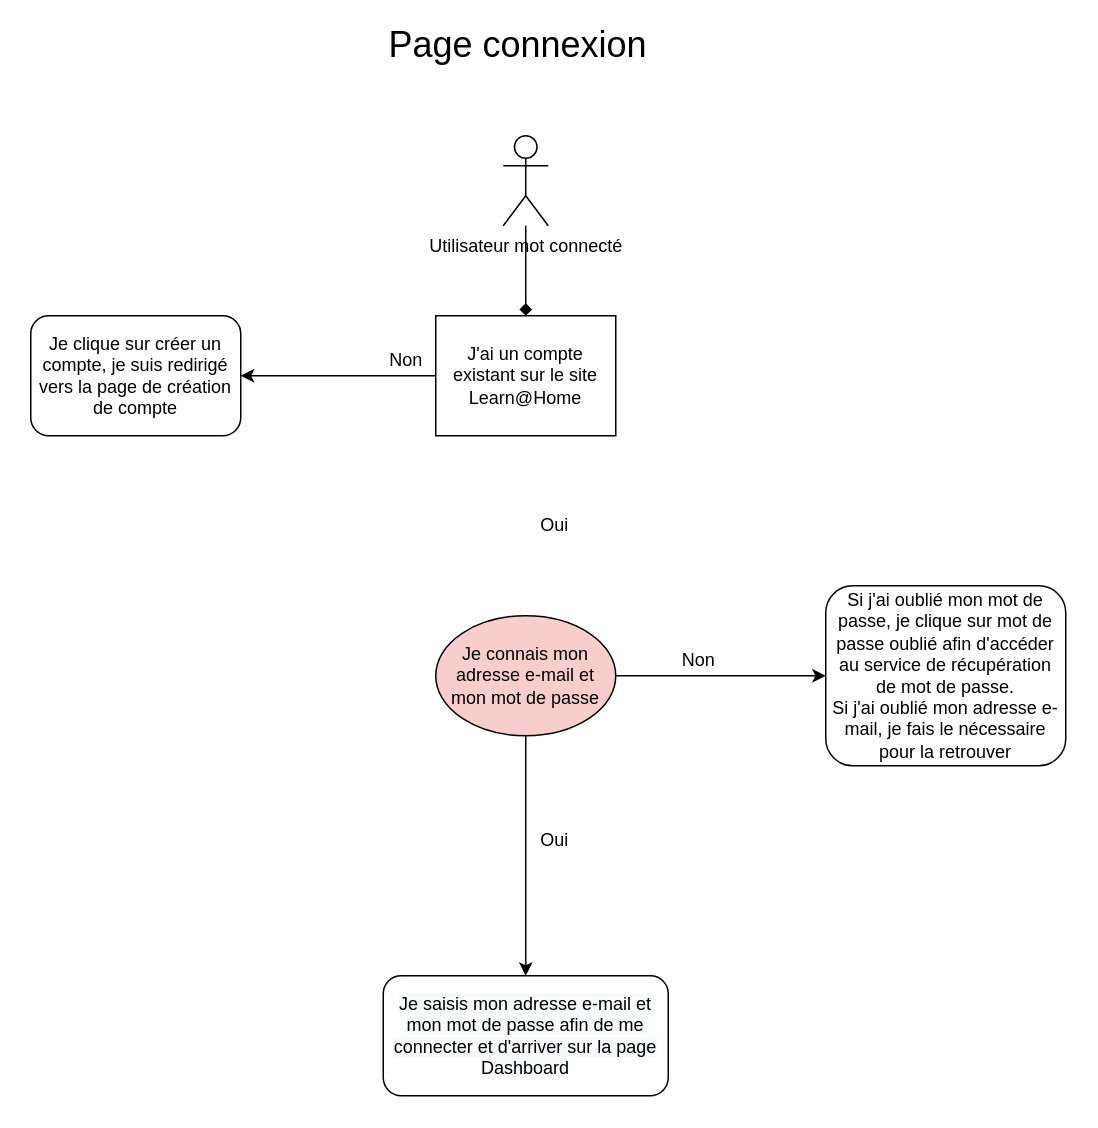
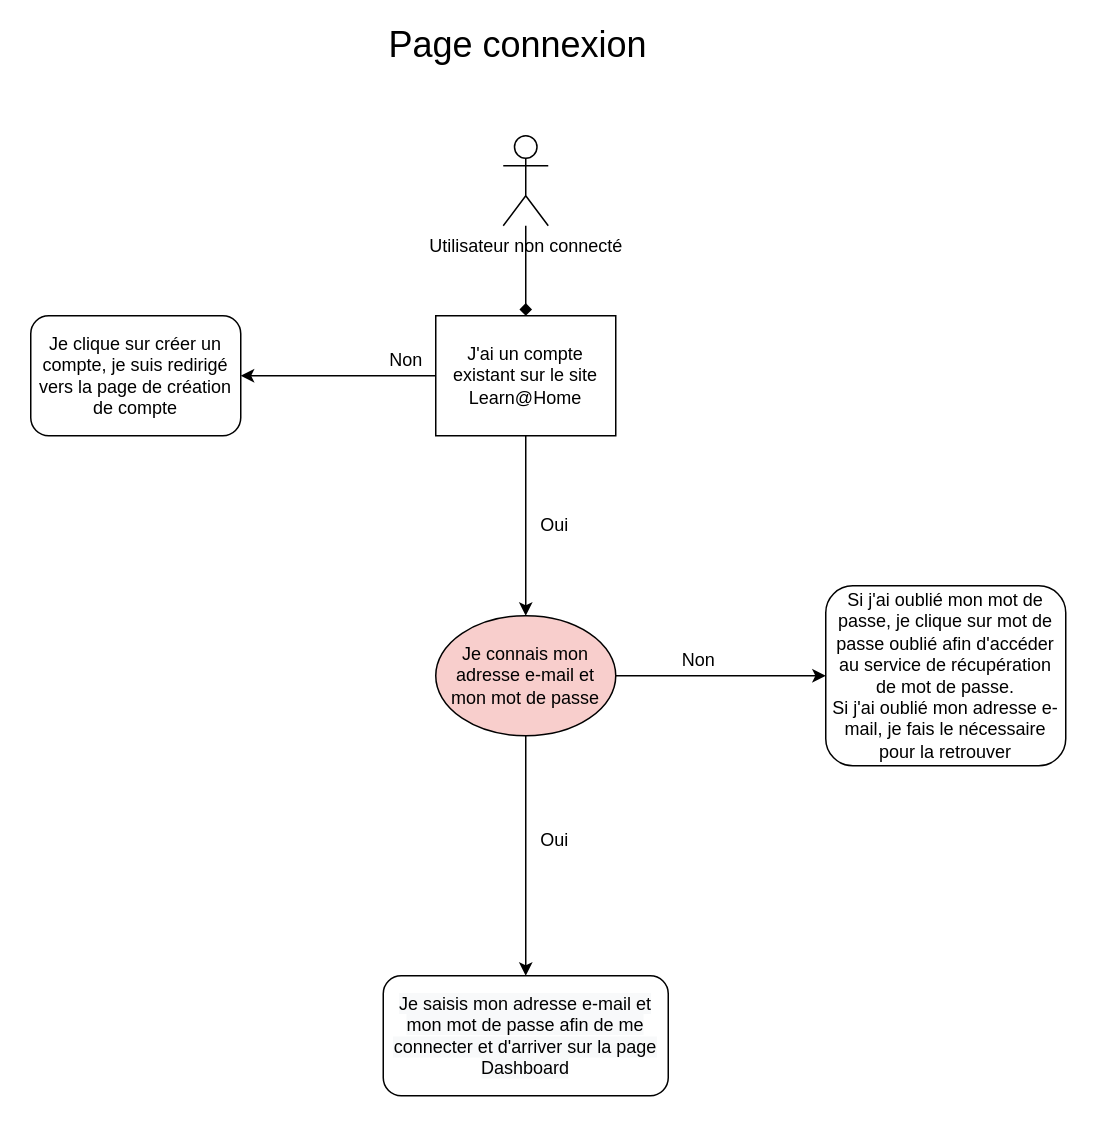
node "Utilisateur mot connecté": label "Utilisateur mot connecté" -> "Utilisateur non connecté"
edge "J'ai un compte existant sur le site Learn@Home" -> "Je connais mon adresse e-mail et mon mot de passe": added
